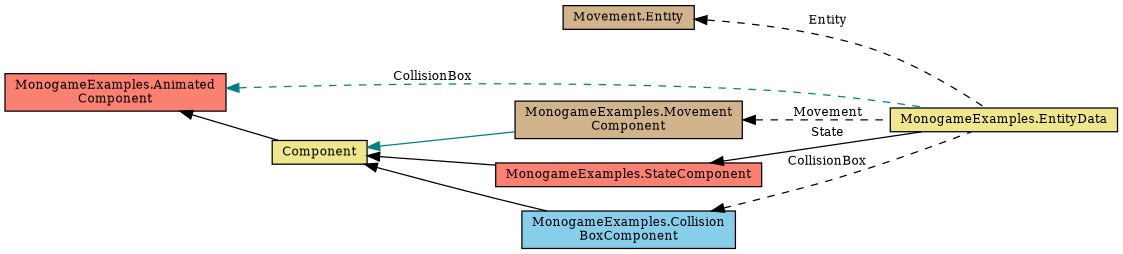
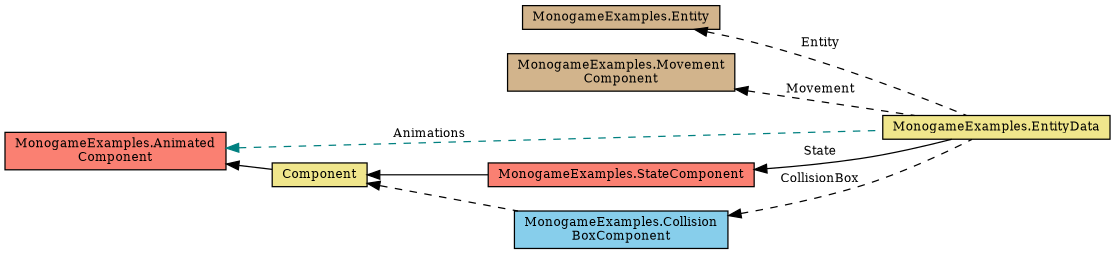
node "Movement.Entity": label "Movement.Entity" -> "MonogameExamples.Entity"
edge "MonogameExamples.EntityData" -> "MonogameExamples.Animated Component": label " CollisionBox" -> " Animations"
edge "MonogameExamples.Movement Component" -> "Component": removed
edge "MonogameExamples.Collision BoxComponent" -> "Component": style solid -> dashed
